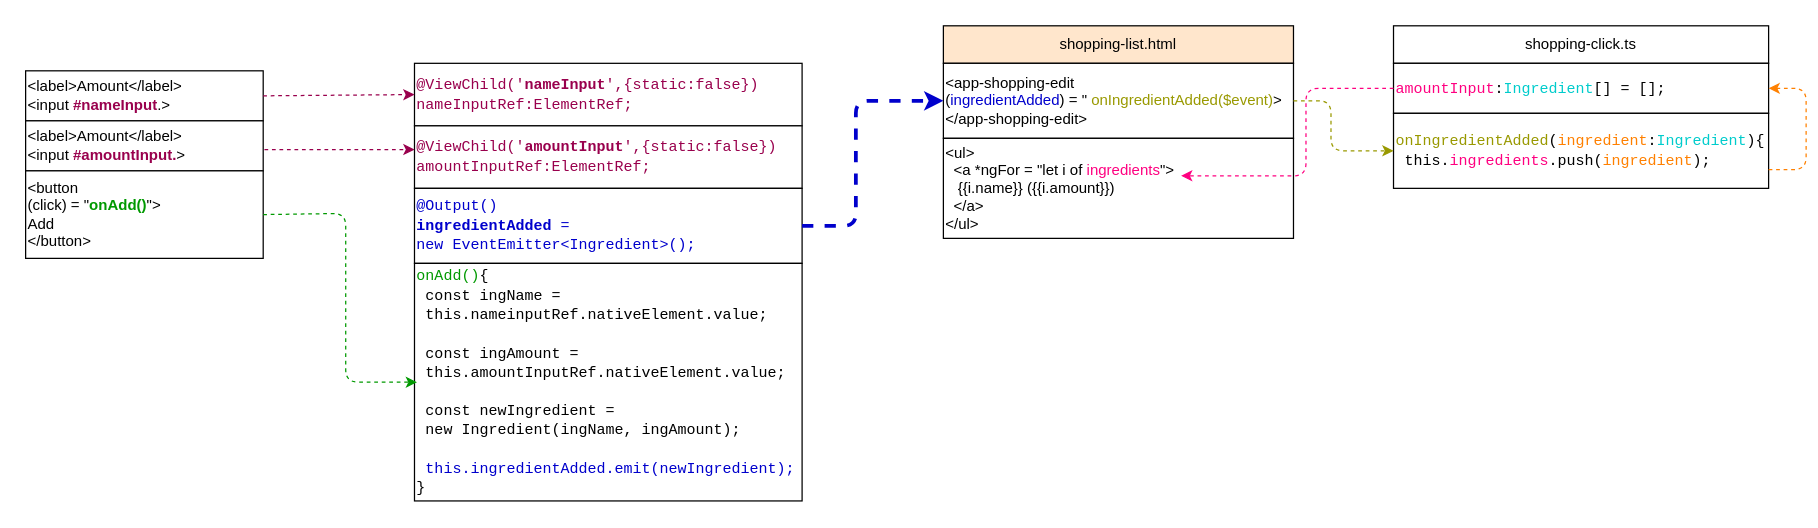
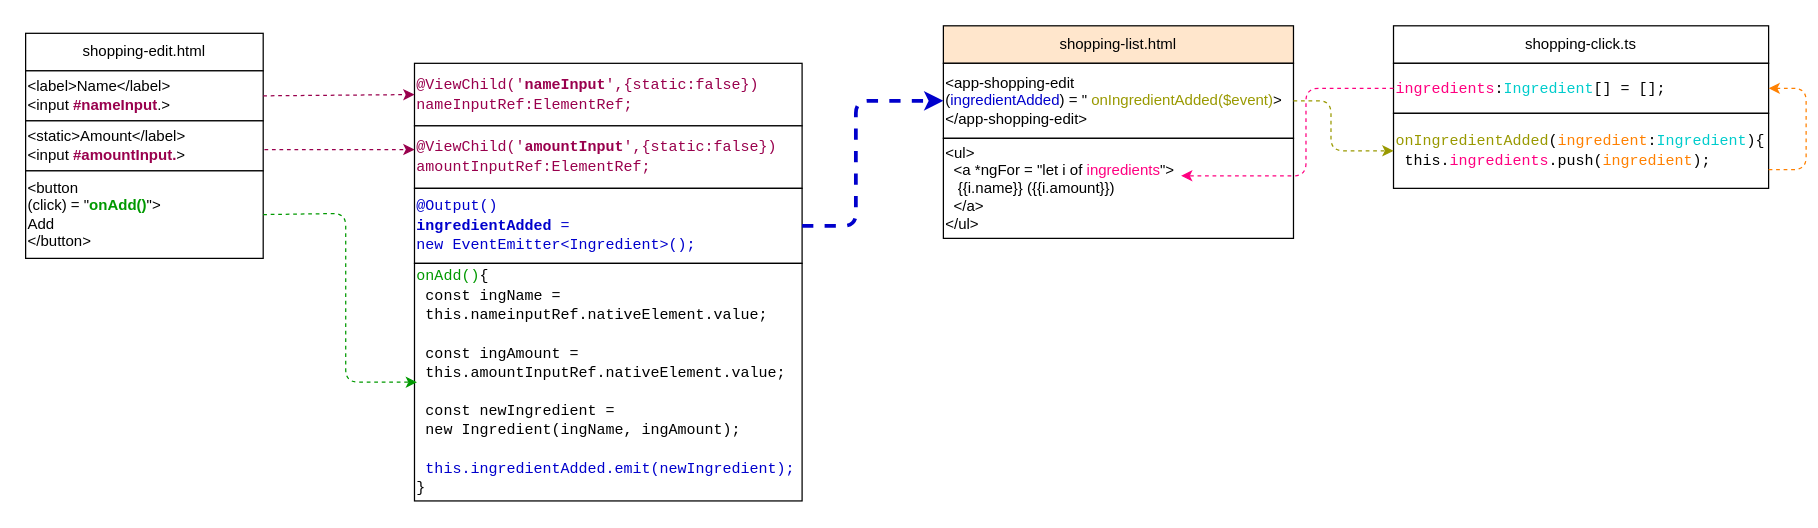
node "shopping-edit.html": added
node "amountInput:Ingredient[] = [];": label "amountInput:Ingredient[] = [];" -> "ingredients:Ingredient[] = [];"
node "<label>Amount</label> <input #nameInput.>": label "<label>Amount</label> <input #nameInput.>" -> "<label>Name</label> <input #nameInput.>"
node "<label>Amount</label> <input #amountInput.>": label "<label>Amount</label> <input #amountInput.>" -> "<static>Amount</label> <input #amountInput.>"
